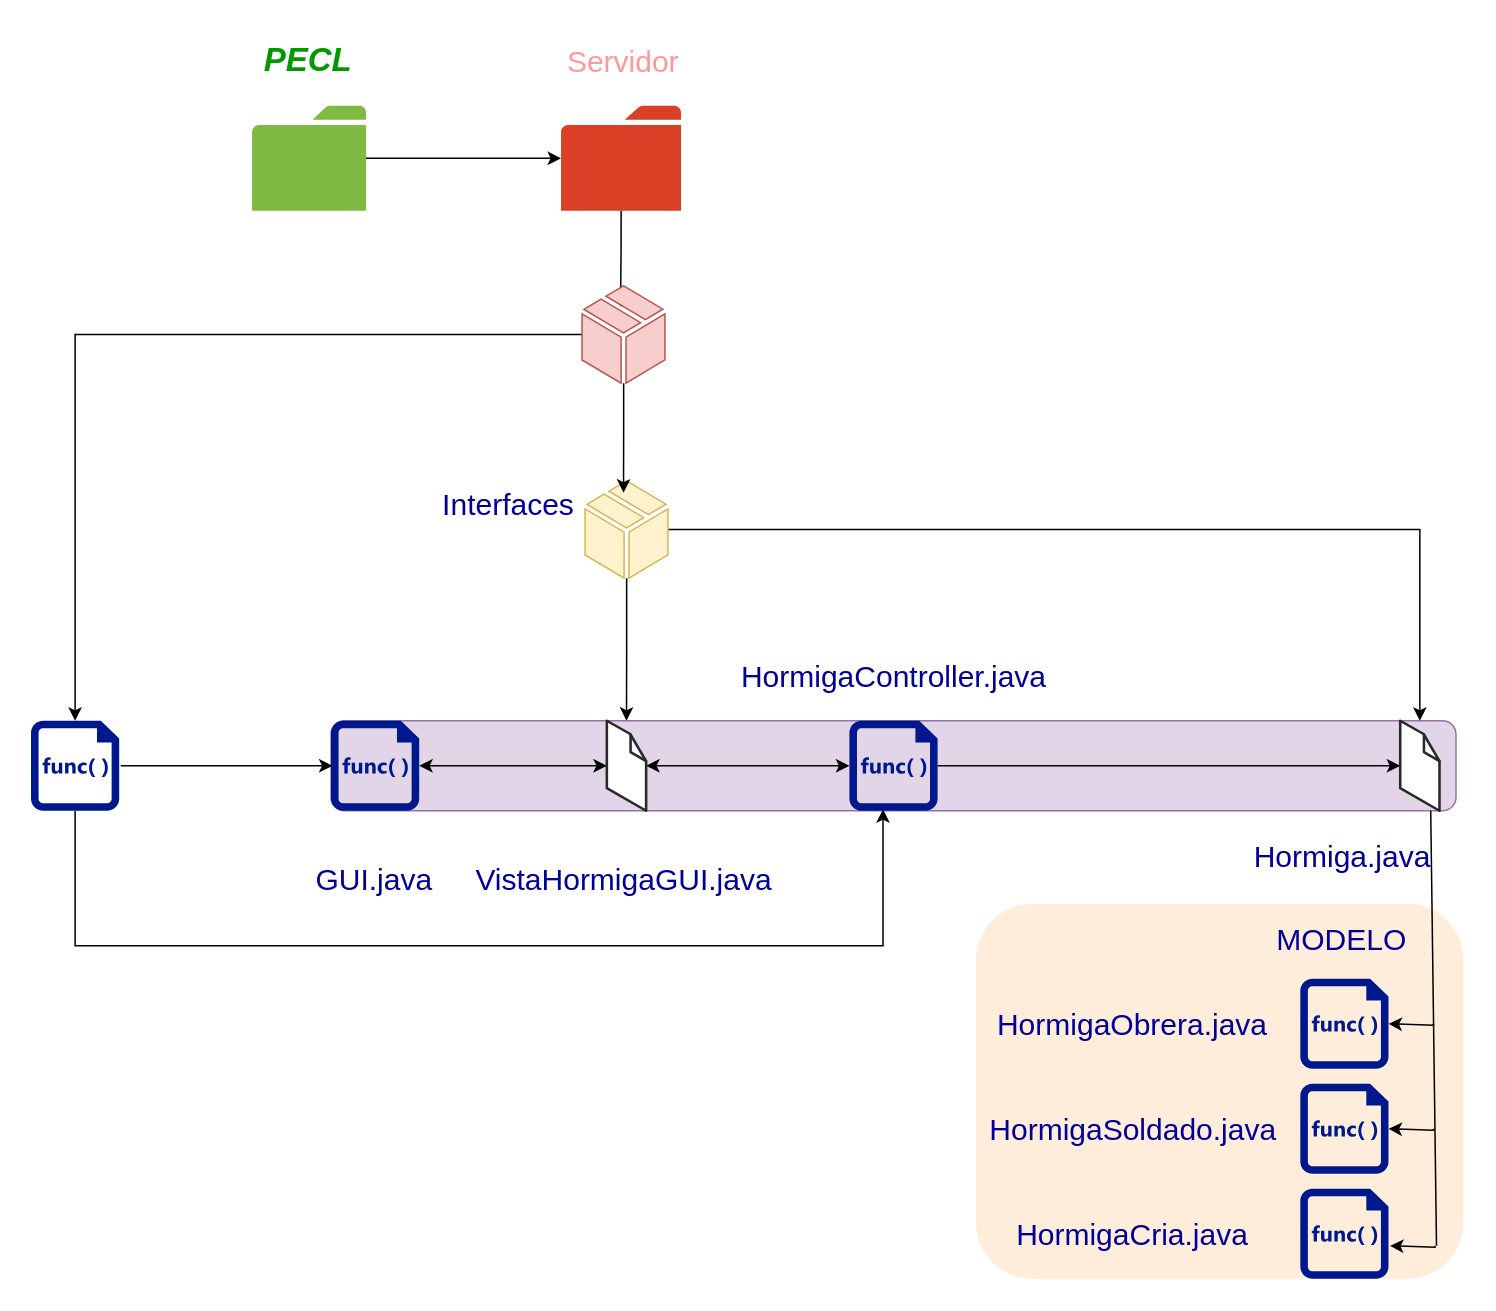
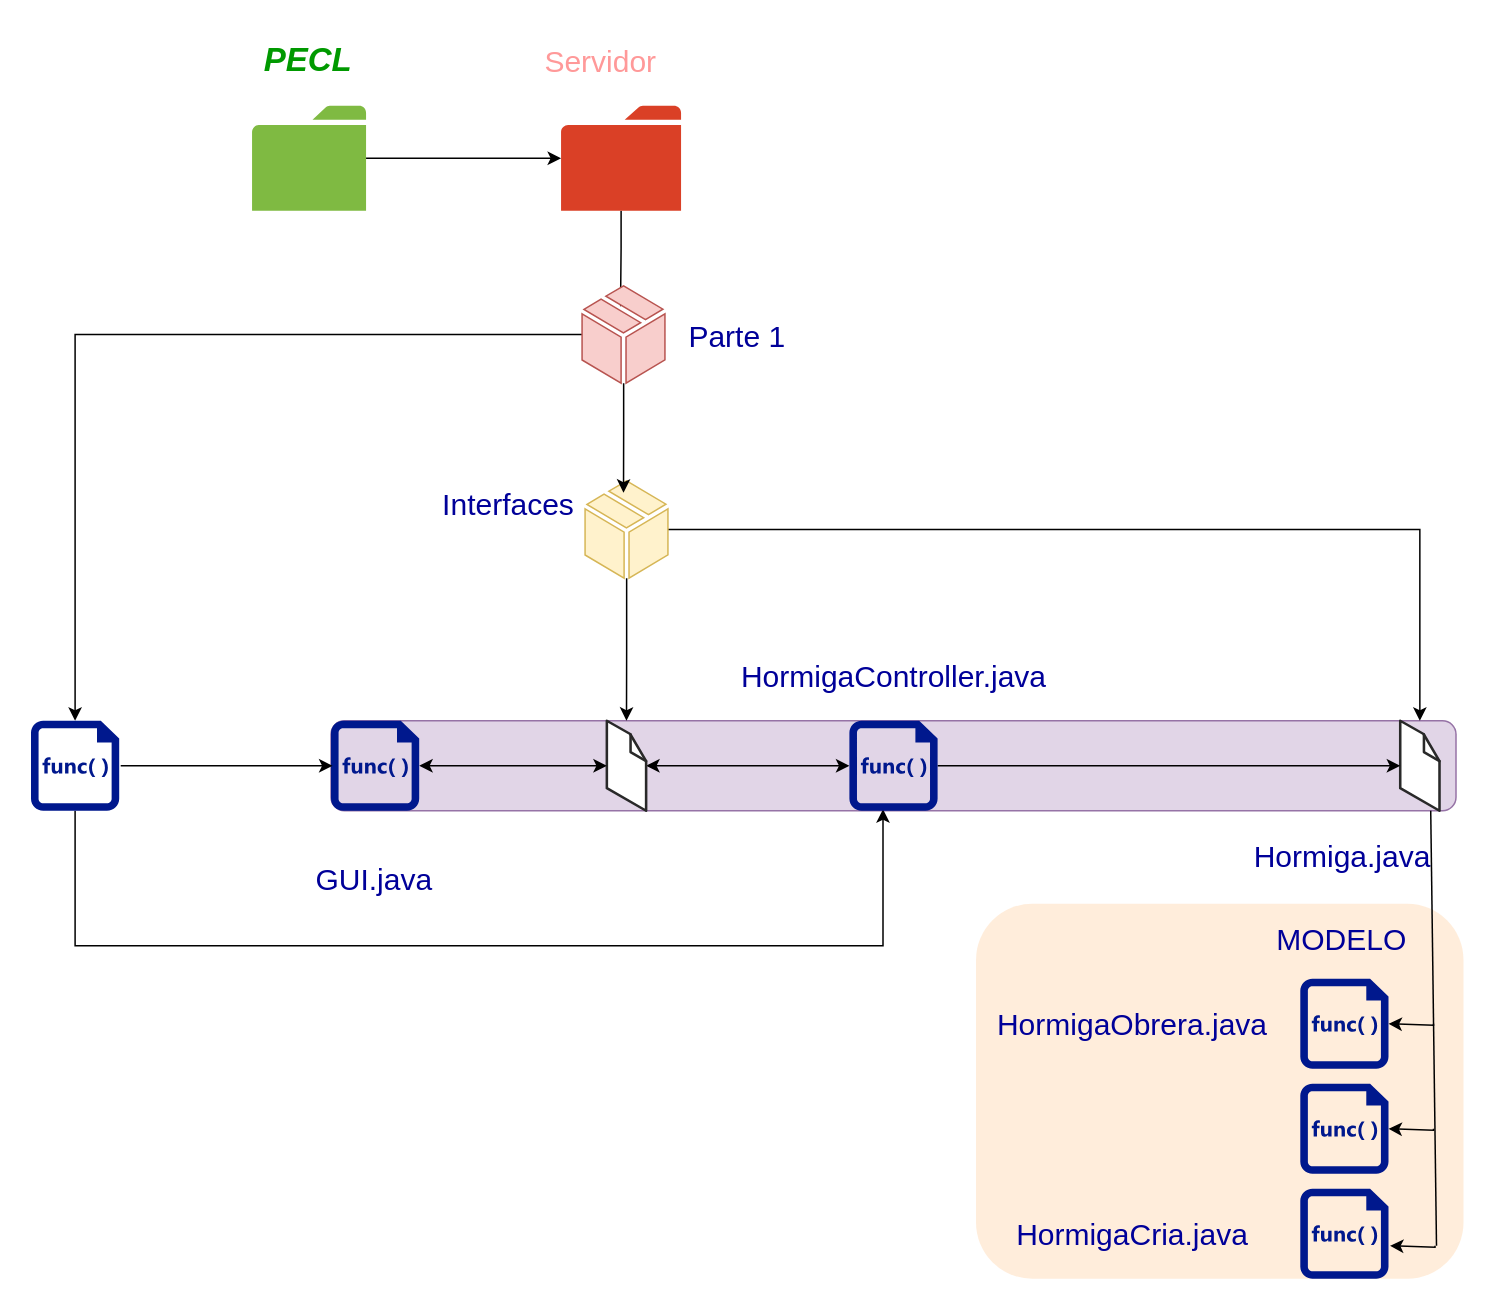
node "Servidor": moved (623, 61) -> (601, 61)
node "Parte 1": added
node "VistaHormigaGUI.java": removed
node "HormigaSoldado.java": removed
